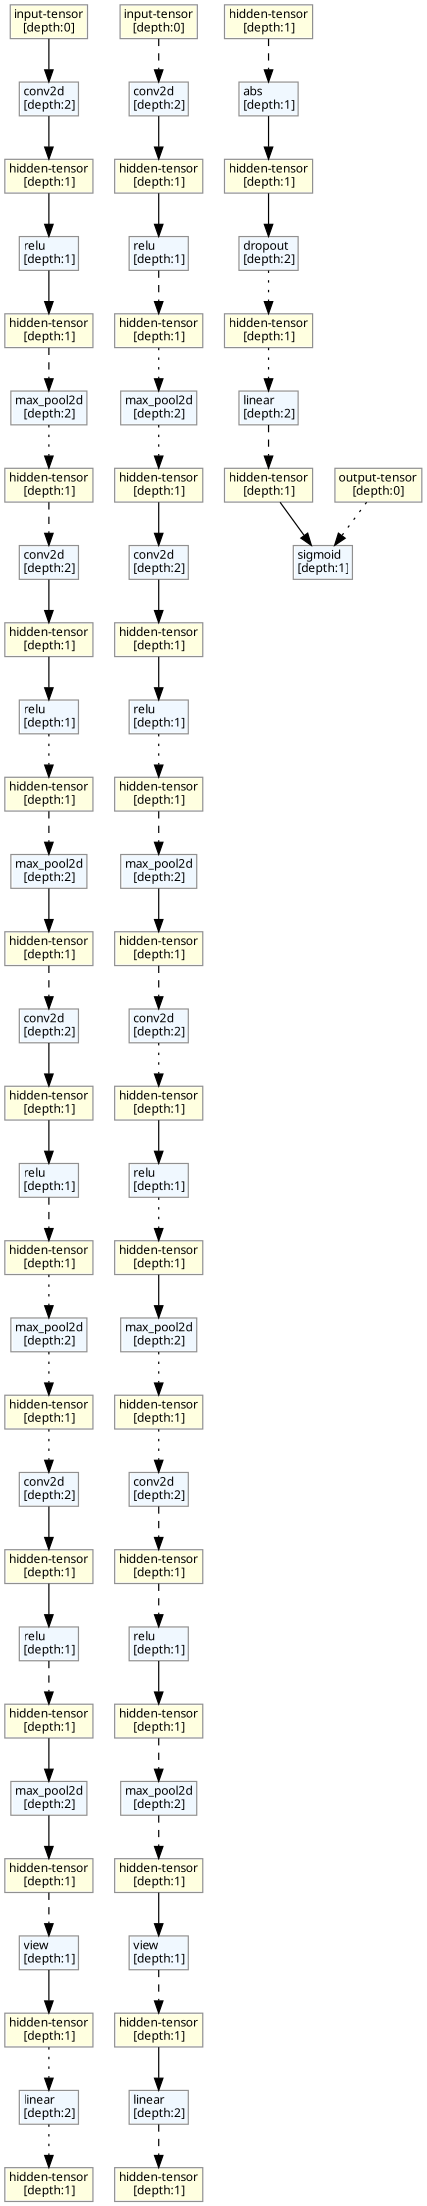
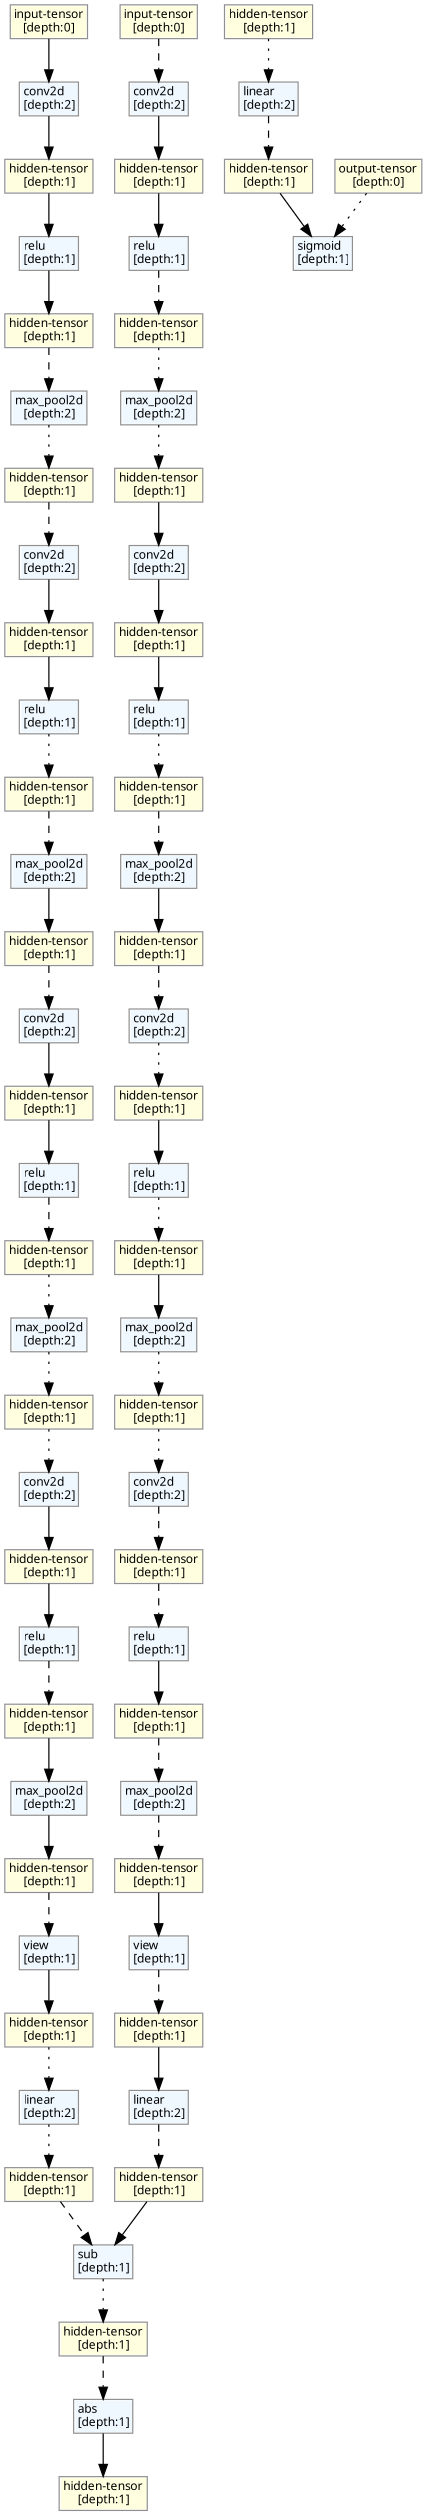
node "dropout": removed
node "sub": added
